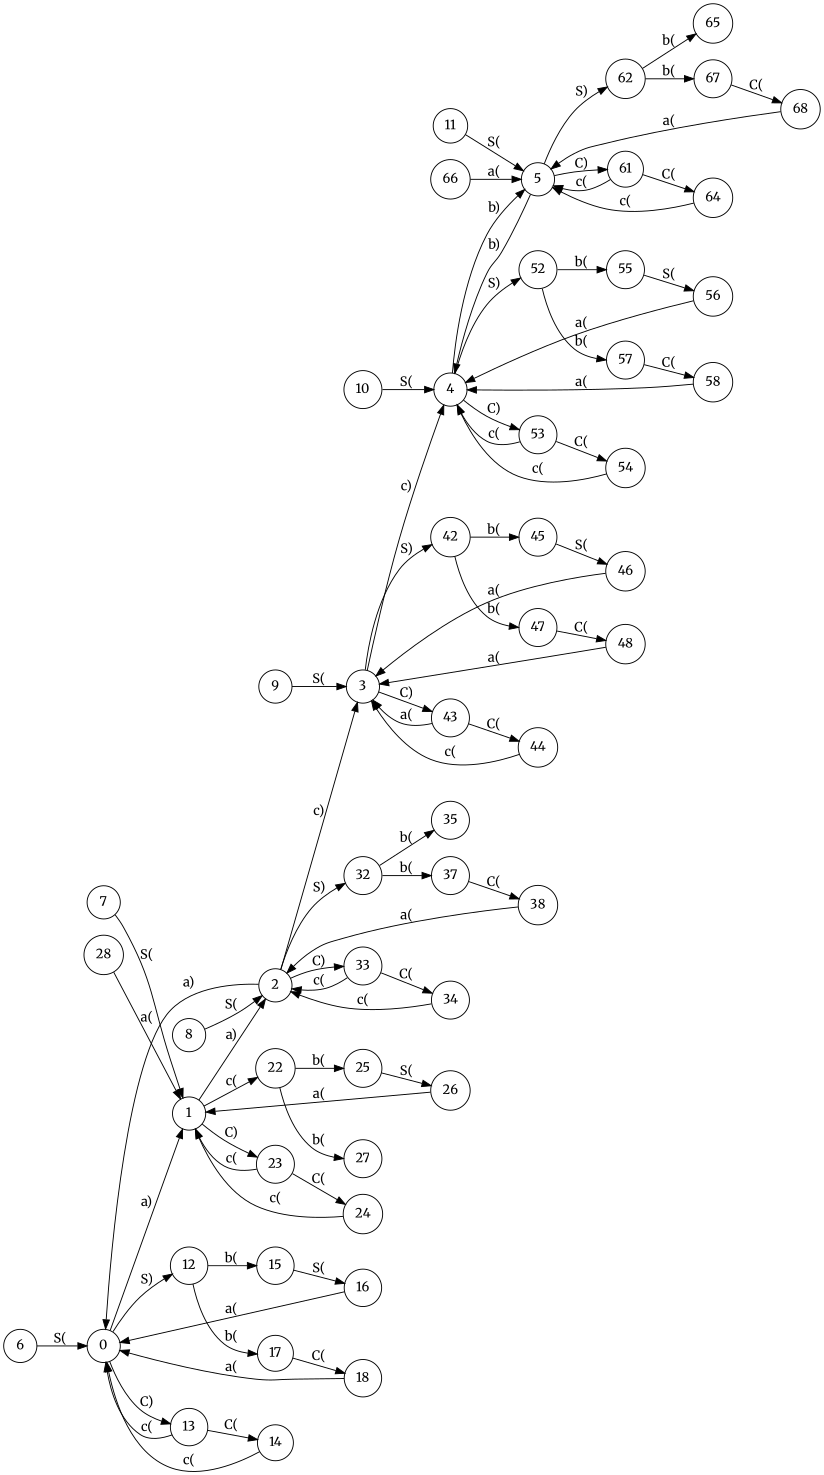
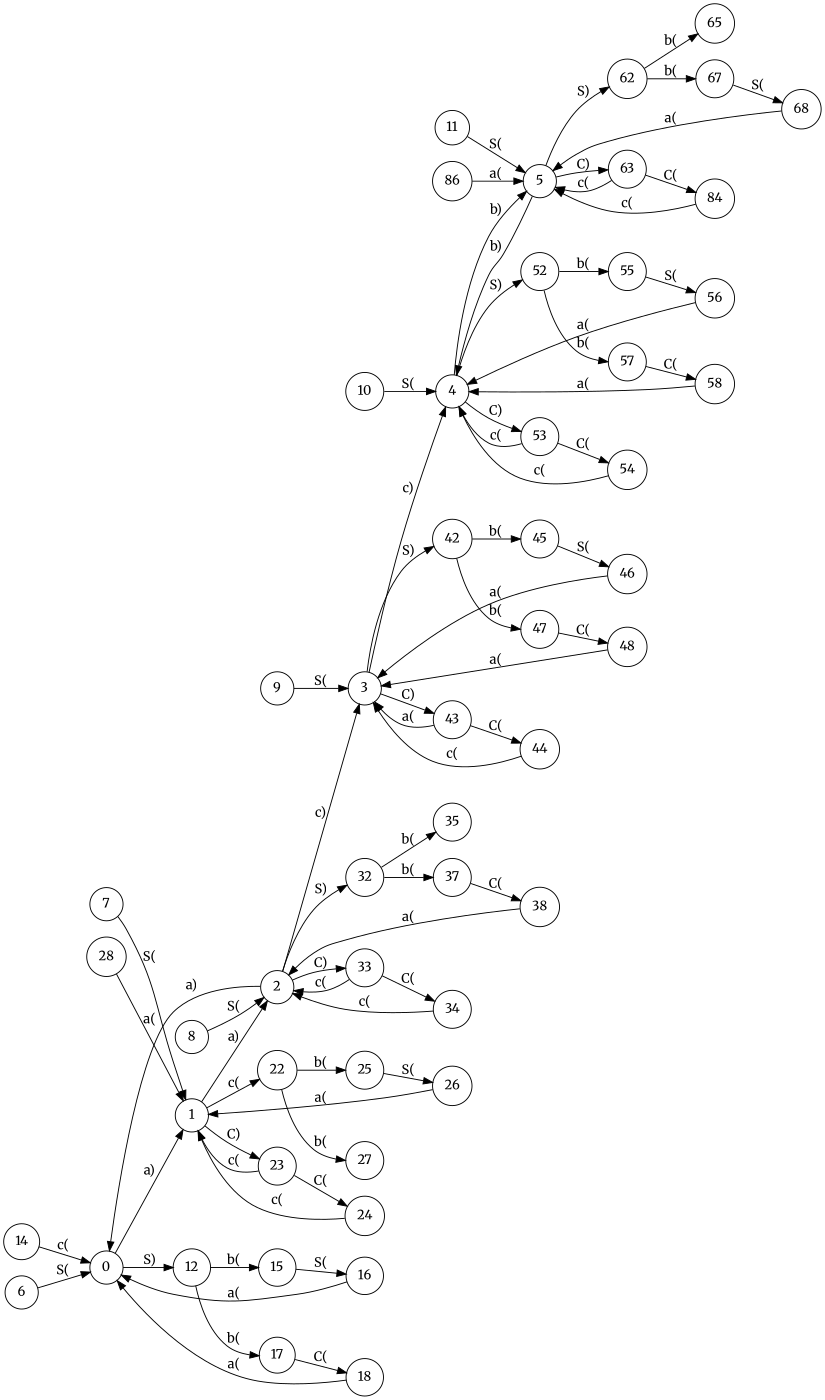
edge "67" -> "68": label "C(" -> "S("
node "61": label "61" -> "63"
node "66": label "66" -> "86"
node "64": label "64" -> "84"
node "13": removed
